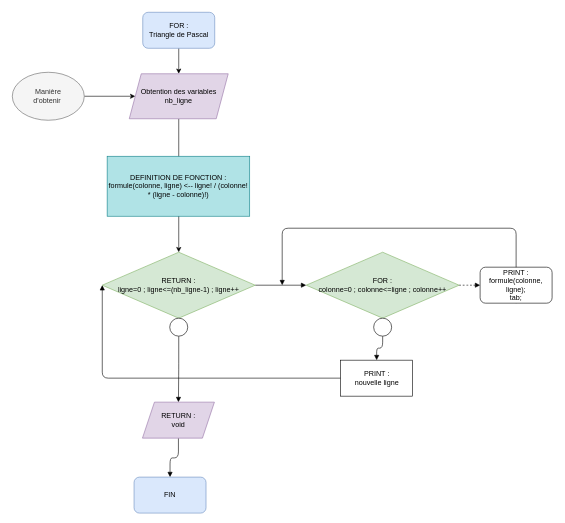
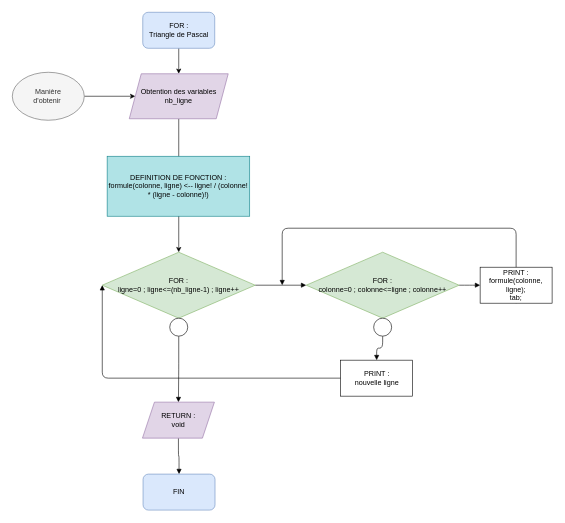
node "RETURN : ligne=0 ; ligne<=(nb_ligne-1) ; ligne++": label "RETURN : ligne=0 ; ligne<=(nb_ligne-1) ; ligne++" -> "FOR : ligne=0 ; ligne<=(nb_ligne-1) ; ligne++"
edge "FOR : colonne=0 ; colonne<=ligne ; colonne++" -> "PRINT : formule(colonne, ligne); tab;": style dashed -> solid
node "PRINT : formule(colonne, ligne); tab;": shape rounded rectangle -> rectangle
node "FIN": moved (170, 495) -> (179, 492)
